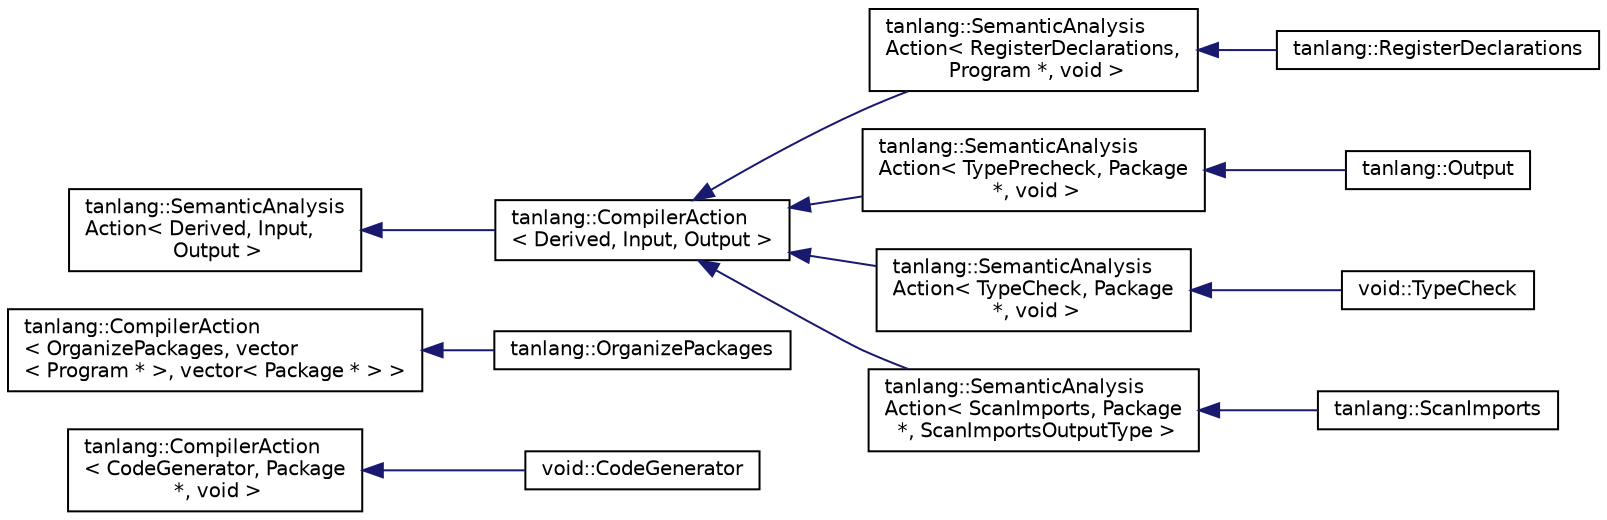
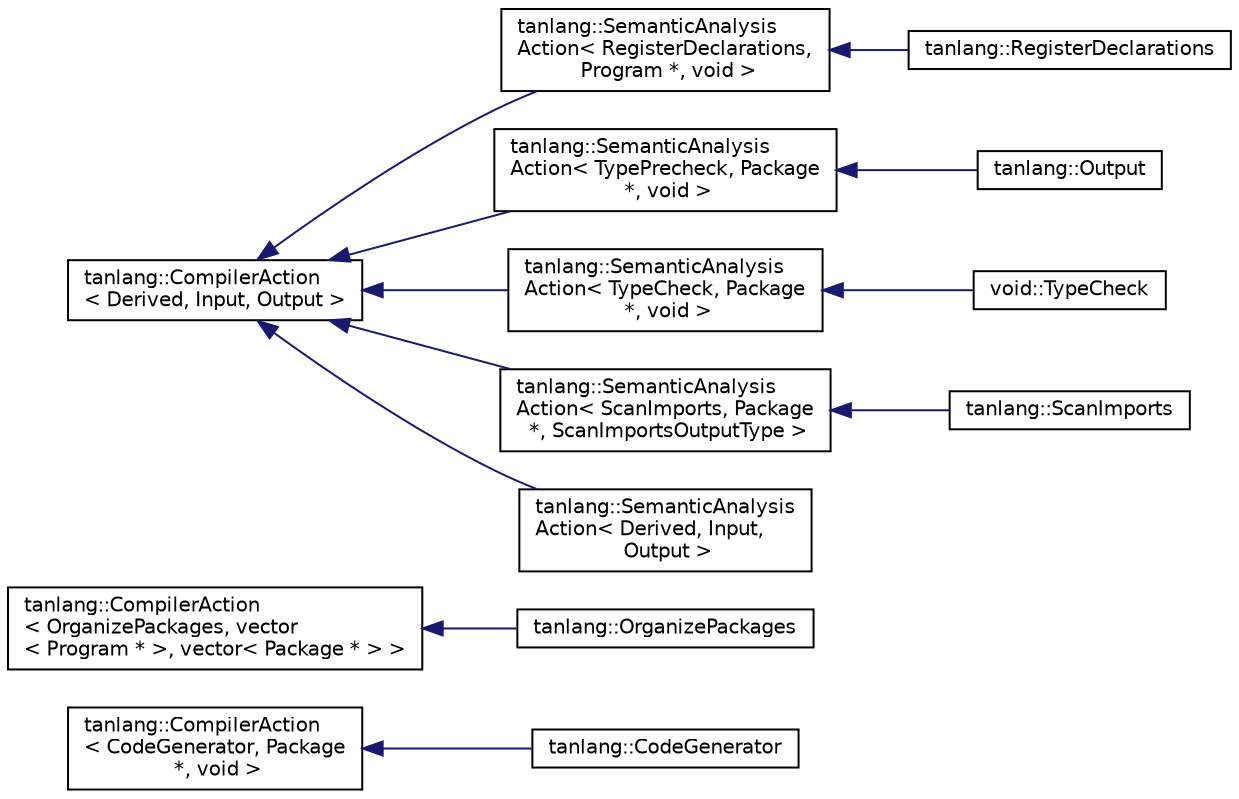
edge "tanlang::CompilerAction < Derived, Input, Output >" -> "tanlang::SemanticAnalysis Action< Derived, Input, Output >": reversed
node "void::CodeGenerator": label "void::CodeGenerator" -> "tanlang::CodeGenerator"
